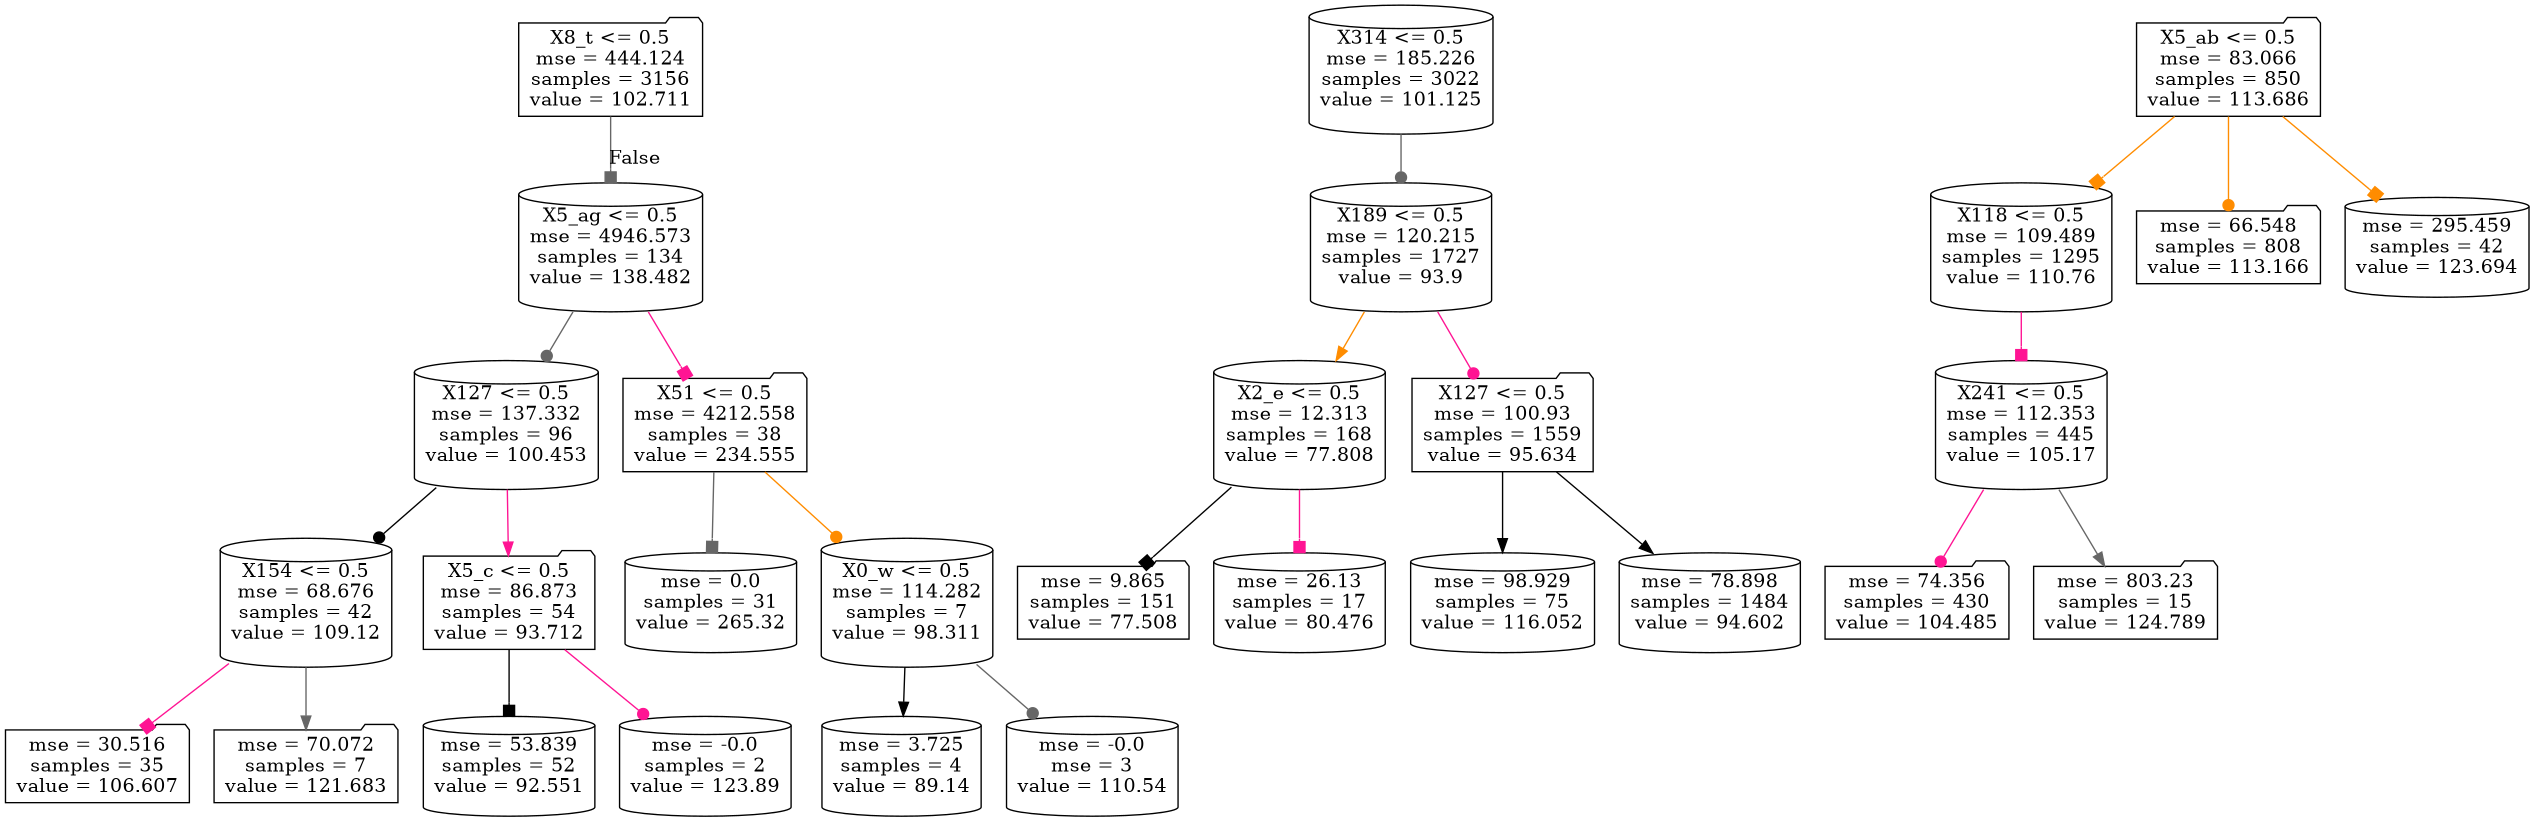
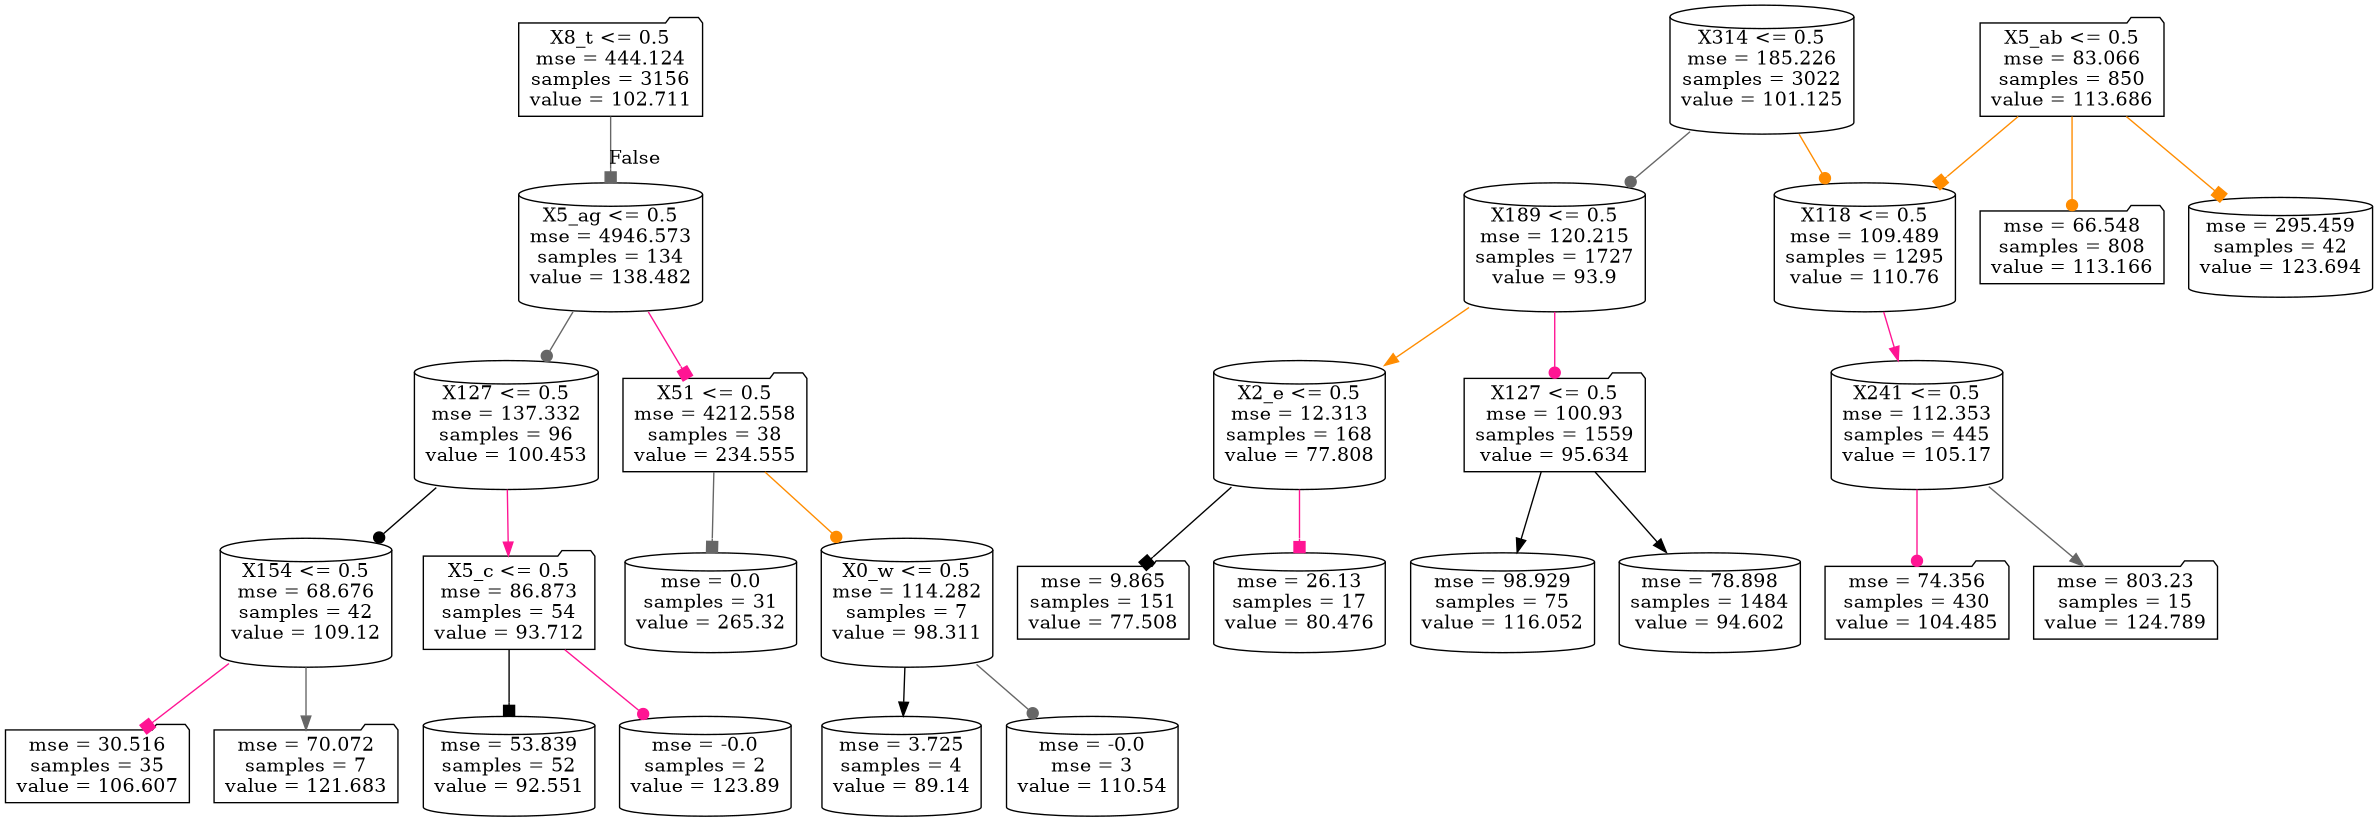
edge "X314 <= 0.5 mse = 185.226 samples = 3022 value = 101.125" -> "X118 <= 0.5 mse = 109.489 samples = 1295 value = 110.76": added
edge "X118 <= 0.5 mse = 109.489 samples = 1295 value = 110.76" -> "X241 <= 0.5 mse = 112.353 samples = 445 value = 105.17": arrowhead box -> normal
